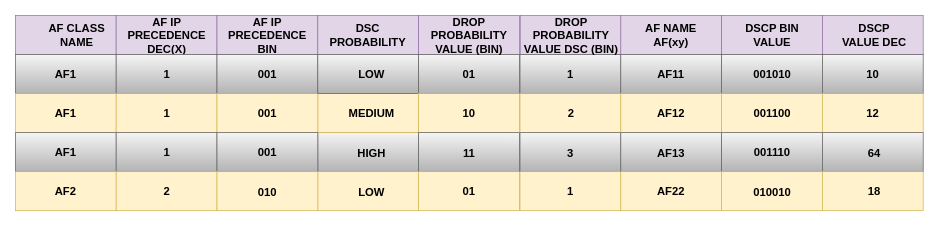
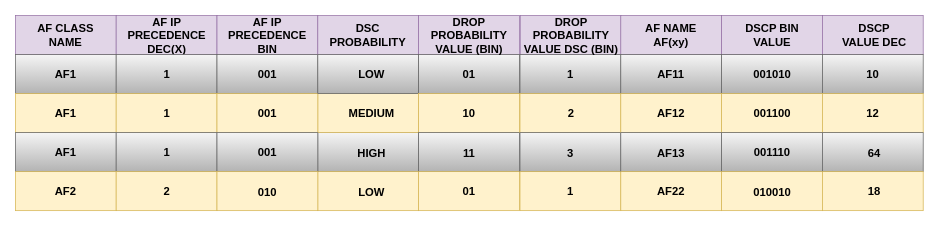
node "AF CLASS NAME": moved (77, 35) -> (66, 35)
